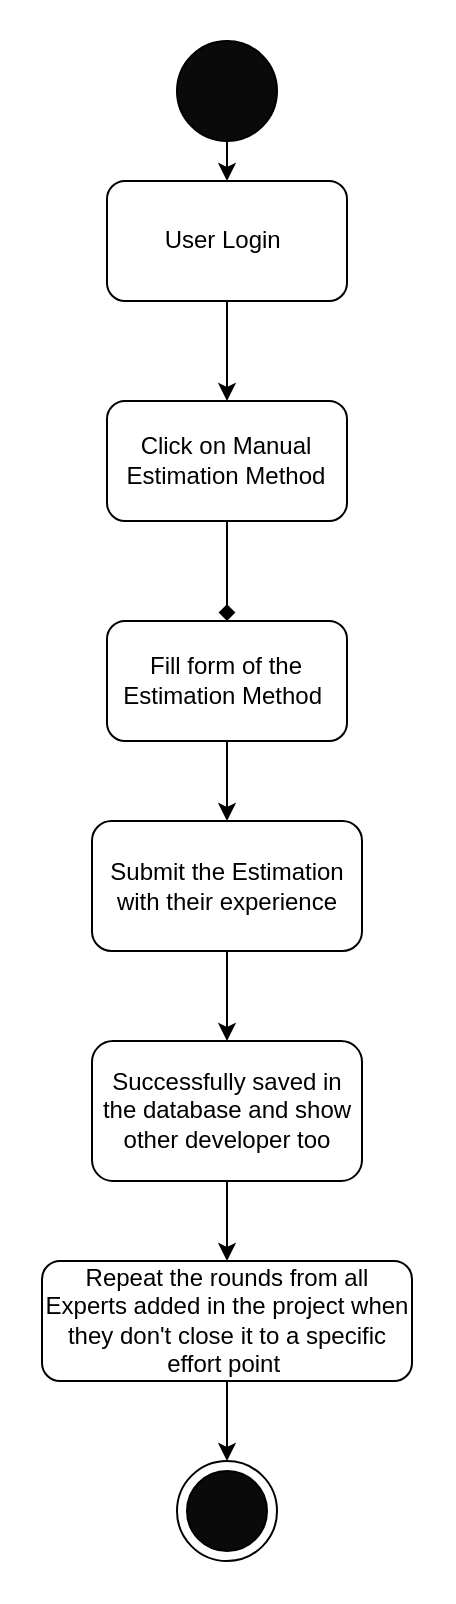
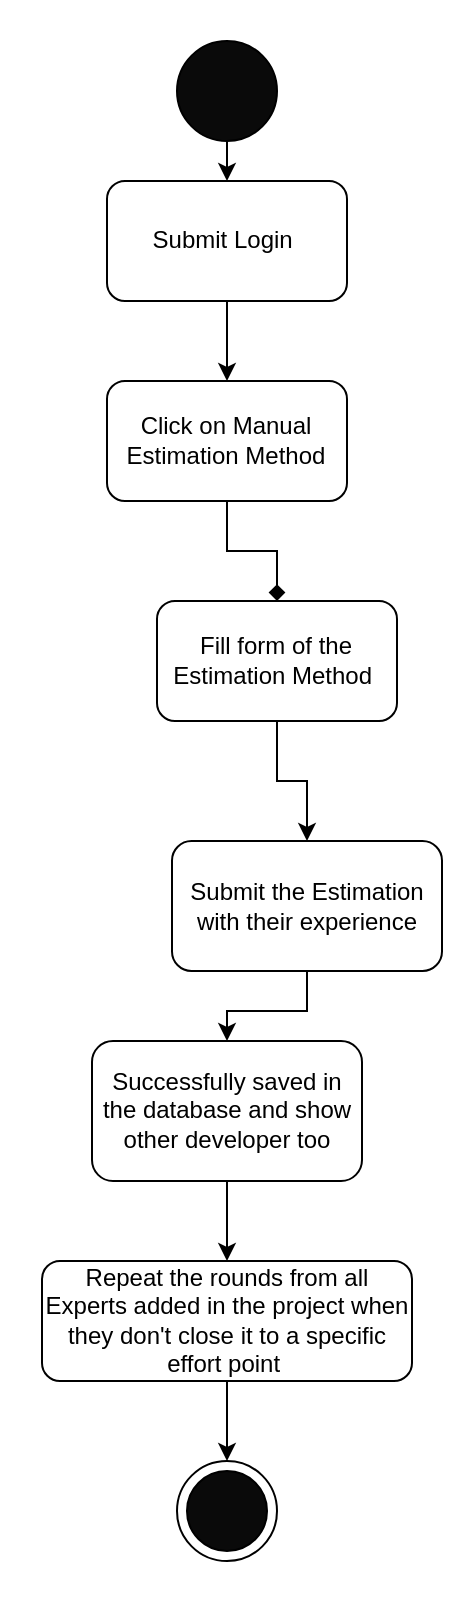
node "User Login": label "User Login" -> "Submit Login"
node "Click on Manual Estimation Method": moved (227, 461) -> (227, 441)
node "Fill form of the Estimation Method": moved (227, 681) -> (277, 661)
node "Submit the Estimation with their experience": moved (227, 886) -> (307, 906)
